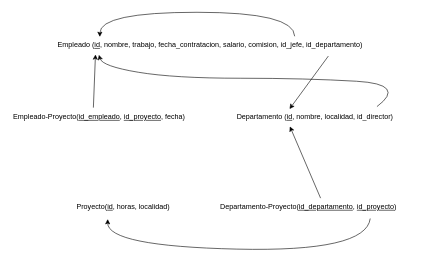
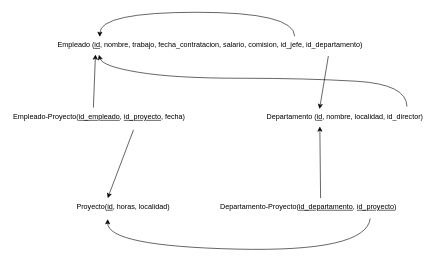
node "Departamento (id, nombre, localidad, id_director)": moved (315, 117) -> (345, 117)
edge "Empleado-Proyecto(id_empleado, id_proyecto, fecha)" -> "Proyecto(id, horas, localidad)": added
